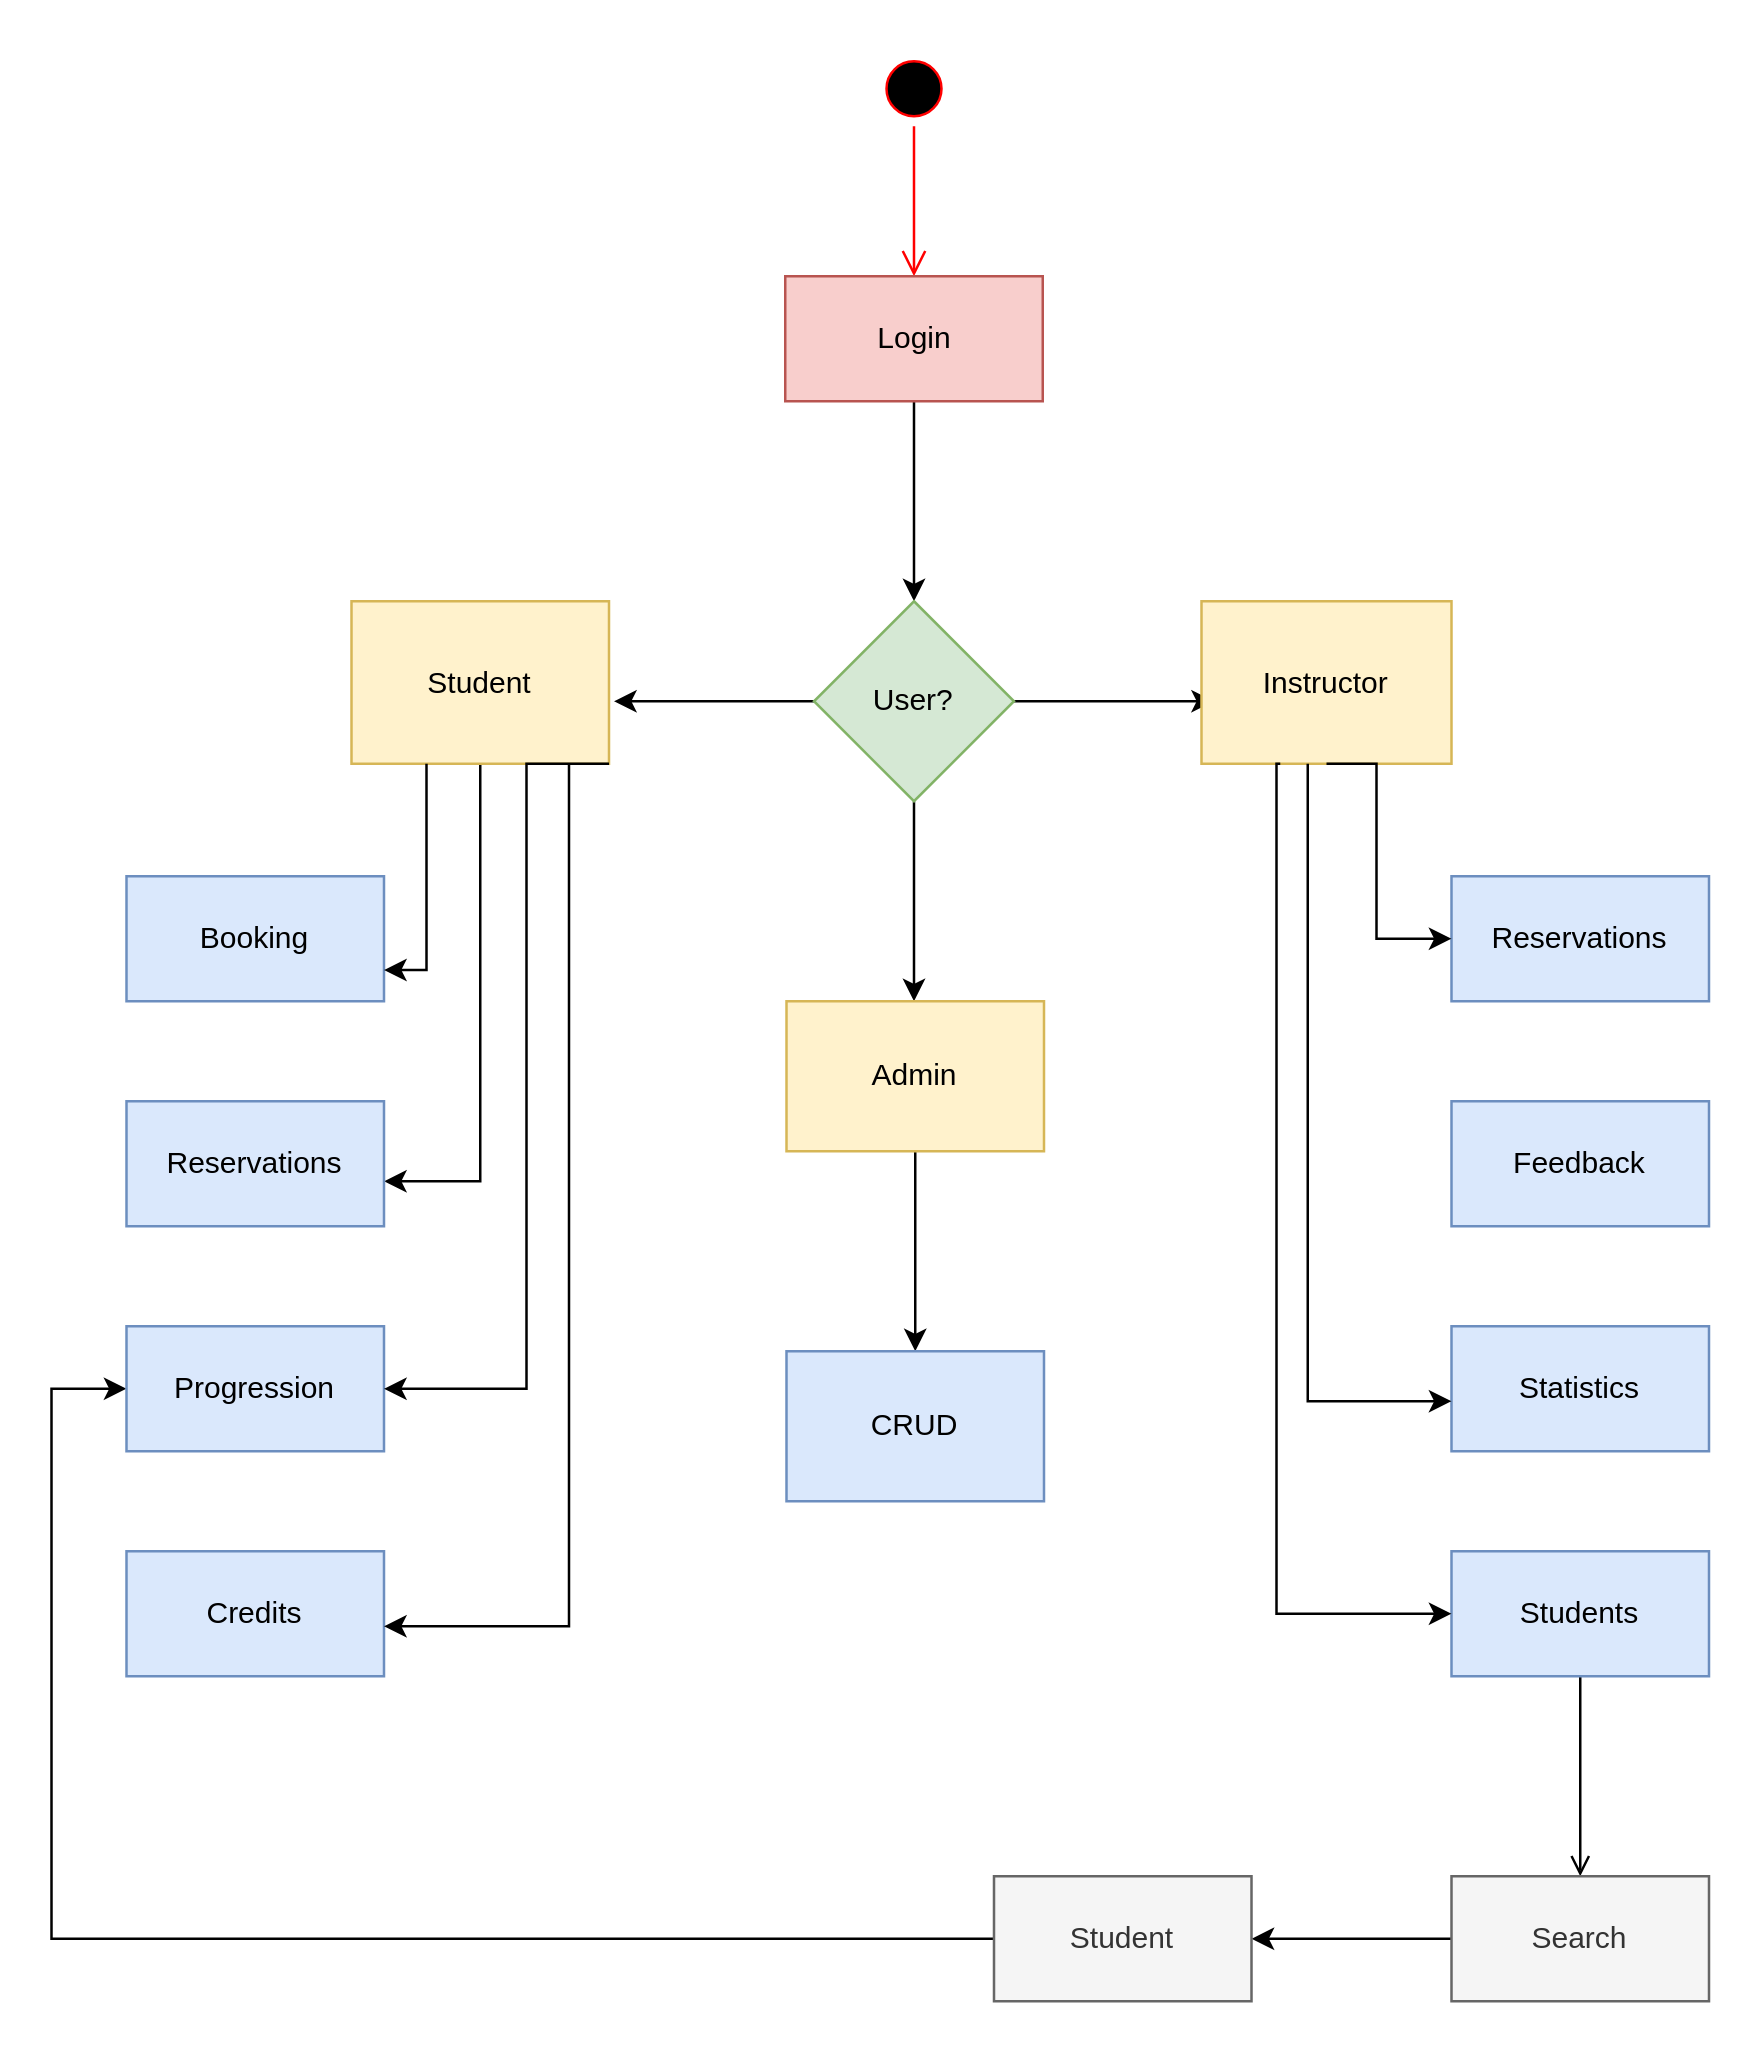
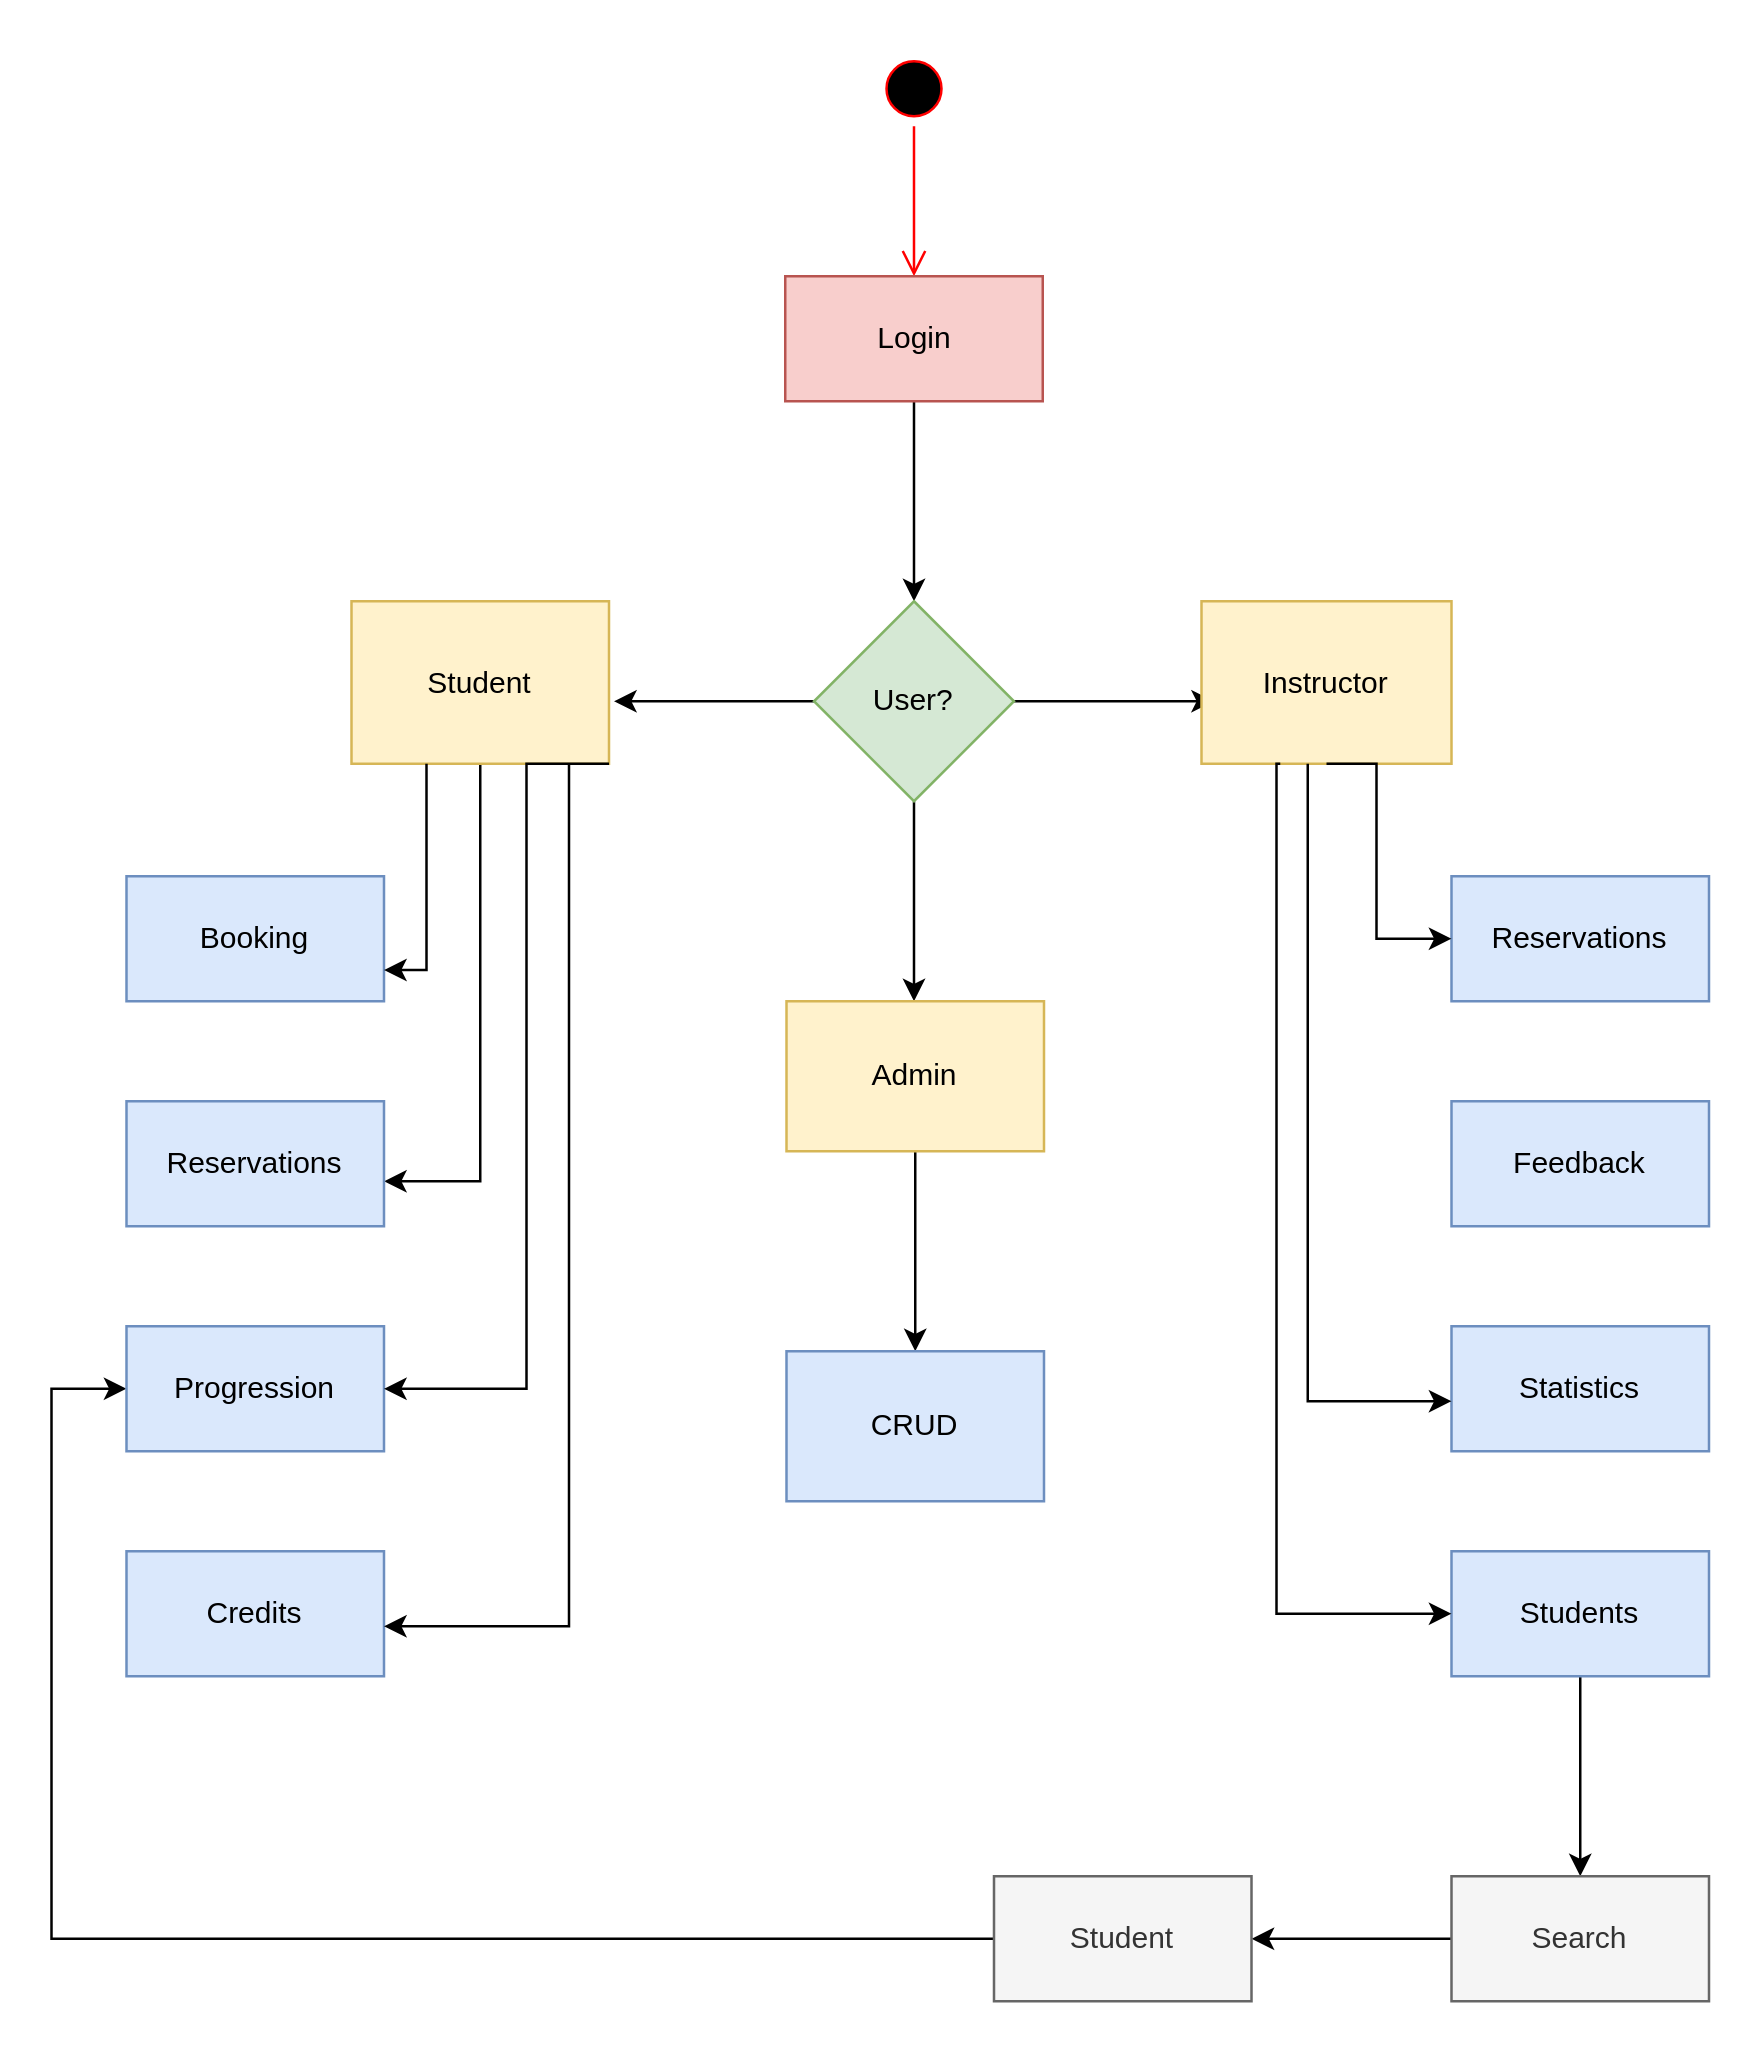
edge "Students" -> "Search": arrowhead open -> classic
